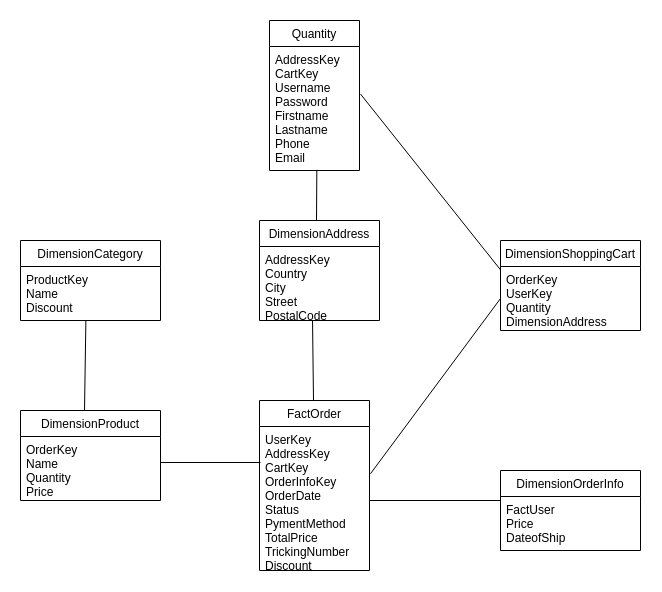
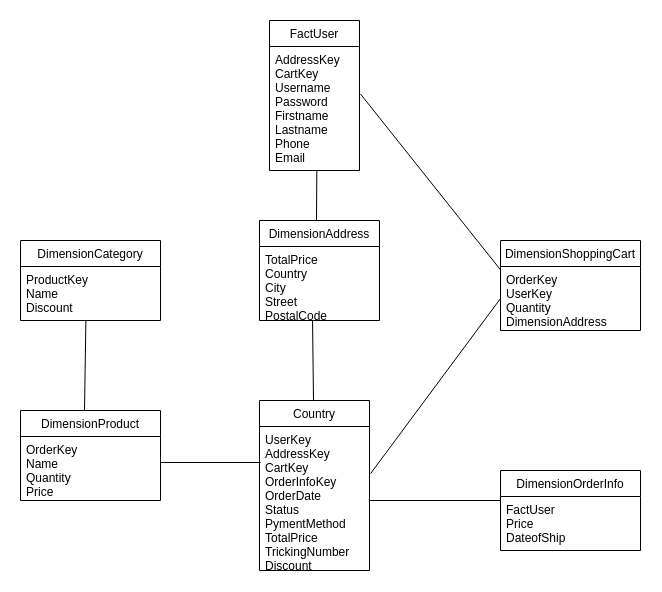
node "Quantity": label "Quantity" -> "FactUser"
node "AddressKey Country City Street PostalCode": label "AddressKey Country City Street PostalCode" -> "TotalPrice Country City Street PostalCode"
node "FactOrder": label "FactOrder" -> "Country"
